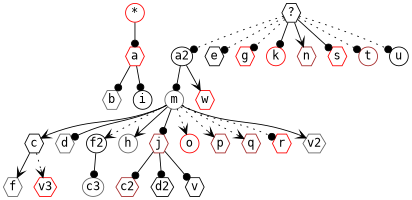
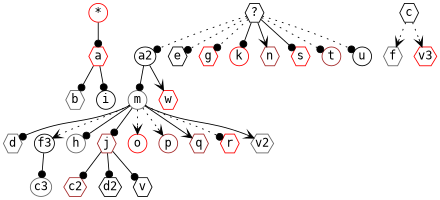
edge "m" -> "h": arrowhead vee -> dot
edge "m" -> "c": removed
edge "m" -> "q": style dotted -> solid
node "f2": label "f2" -> "f3"
node "p": shape hexagon -> ellipse
edge "c" -> "f": style solid -> dotted
